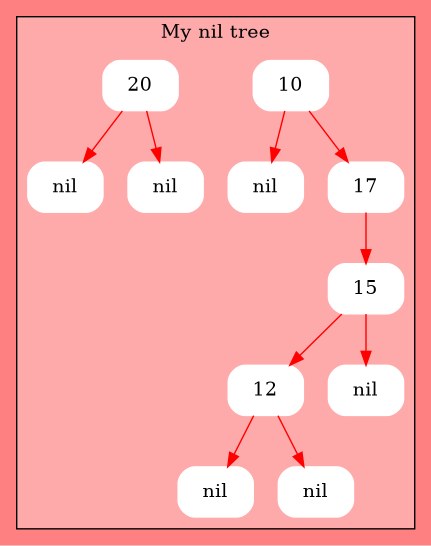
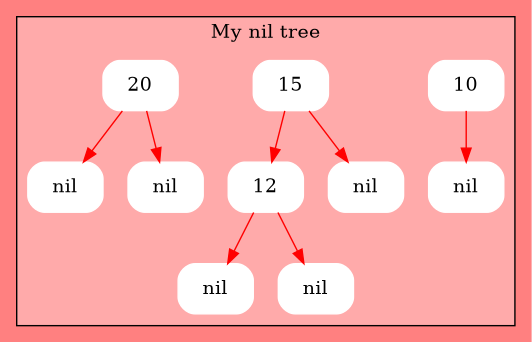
node "17": removed
